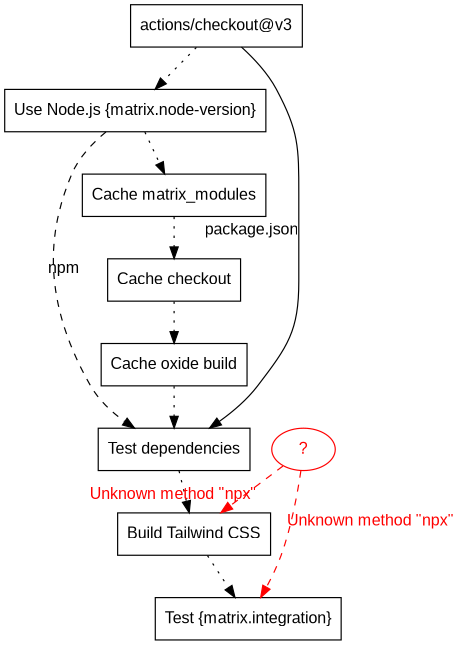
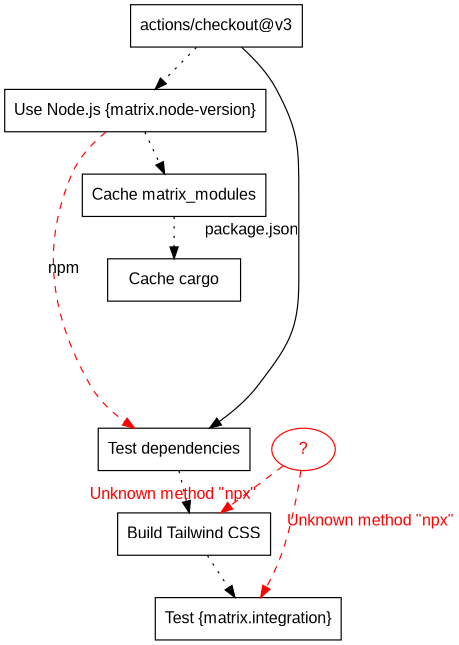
edge "Use Node.js {matrix.node-version}" -> "Test dependencies": color black -> red
node "Cache checkout": label "Cache checkout" -> "Cache cargo"
node "Cache oxide build": removed
